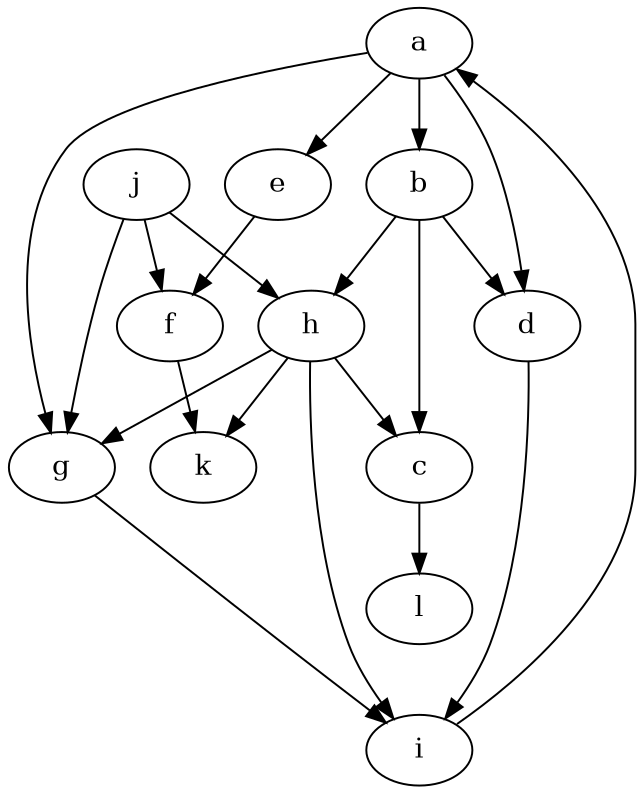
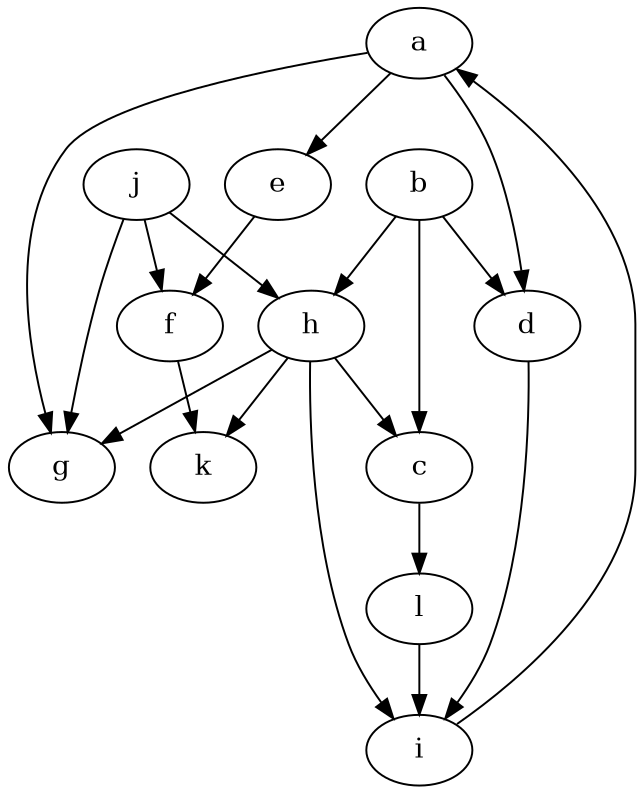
edge "a" -> "b": removed
edge "g" -> "i": now "l" -> "i"
